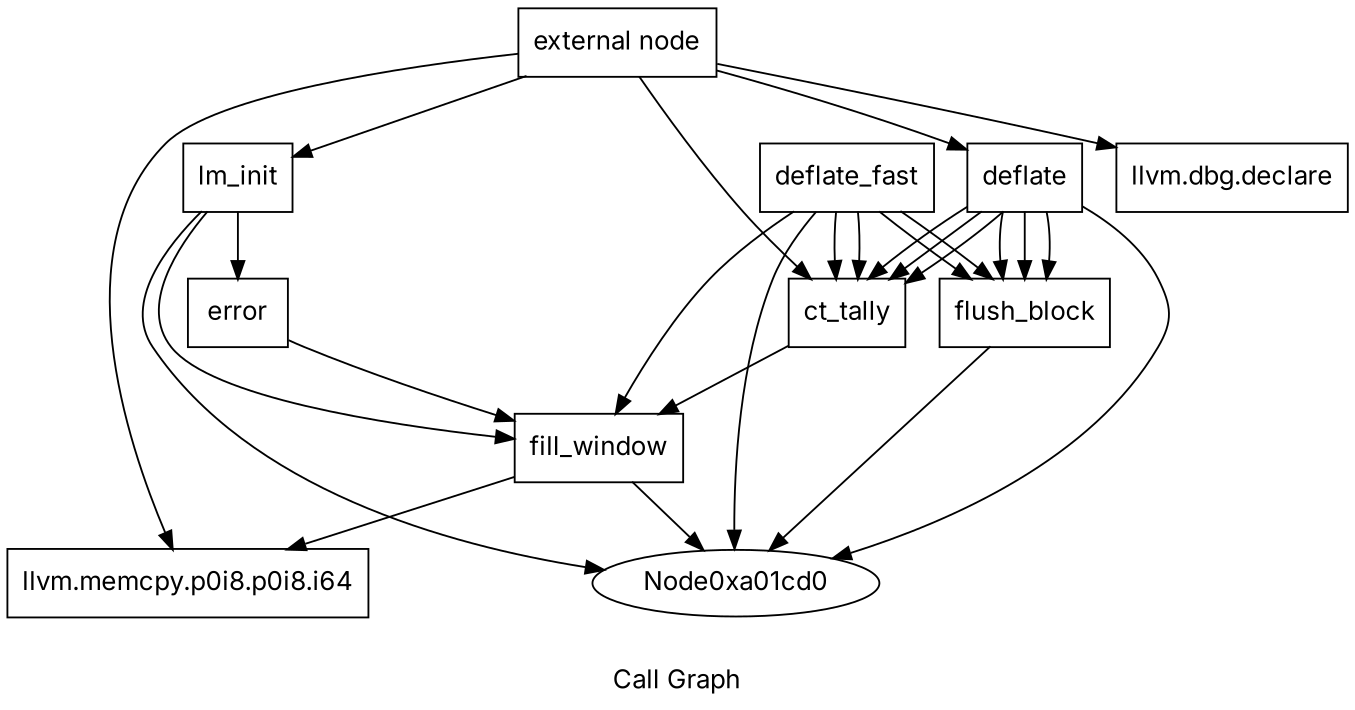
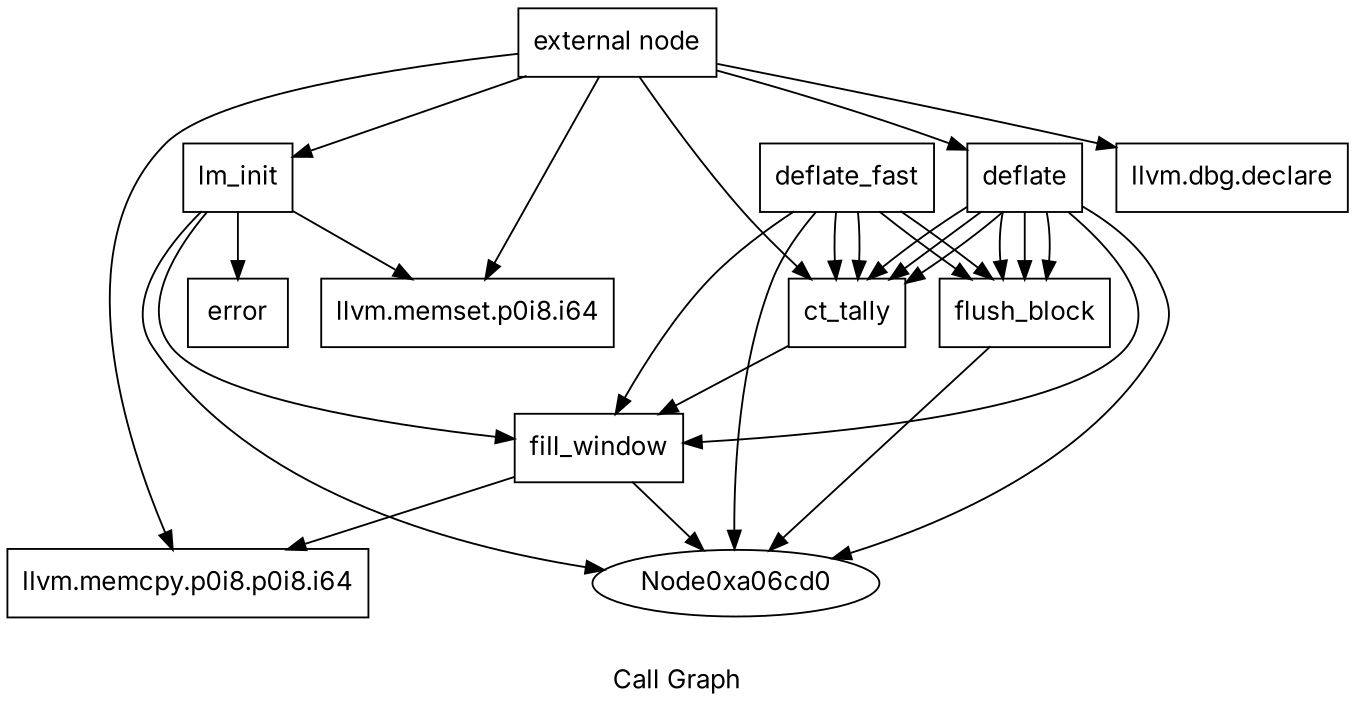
node "llvm.memset.p0i8.i64": added
edge "error" -> "fill_window": now "deflate" -> "fill_window"
node "Node0xa01cd0": label "Node0xa01cd0" -> "Node0xa06cd0"
